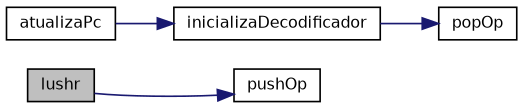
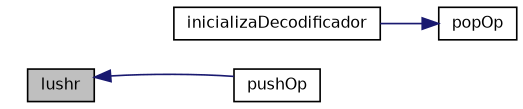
node "atualizaPc": removed
edge "lushr" -> "pushOp": reversed
